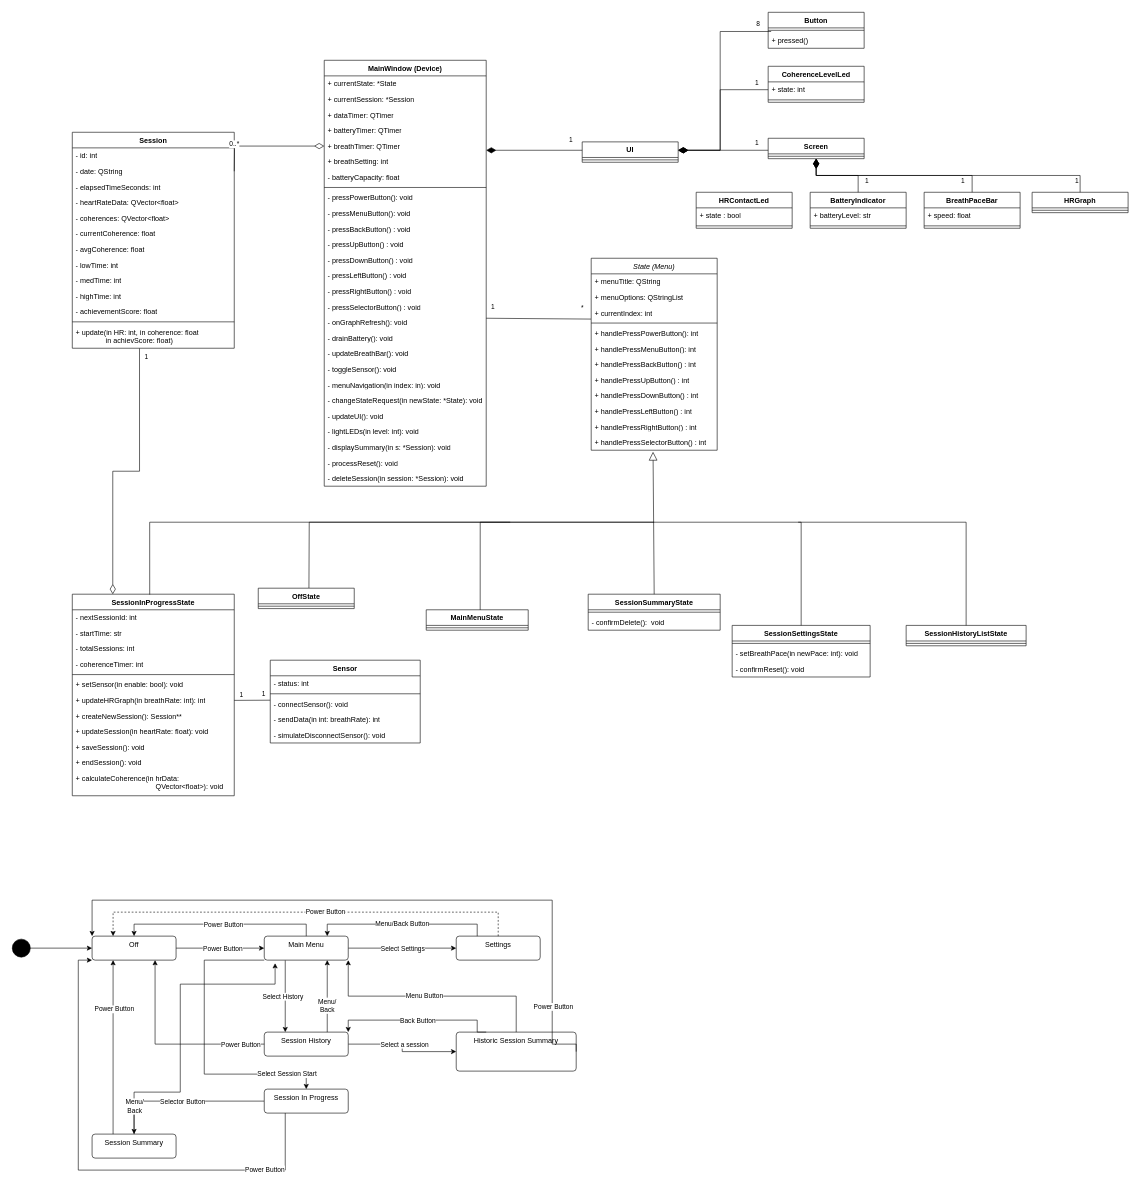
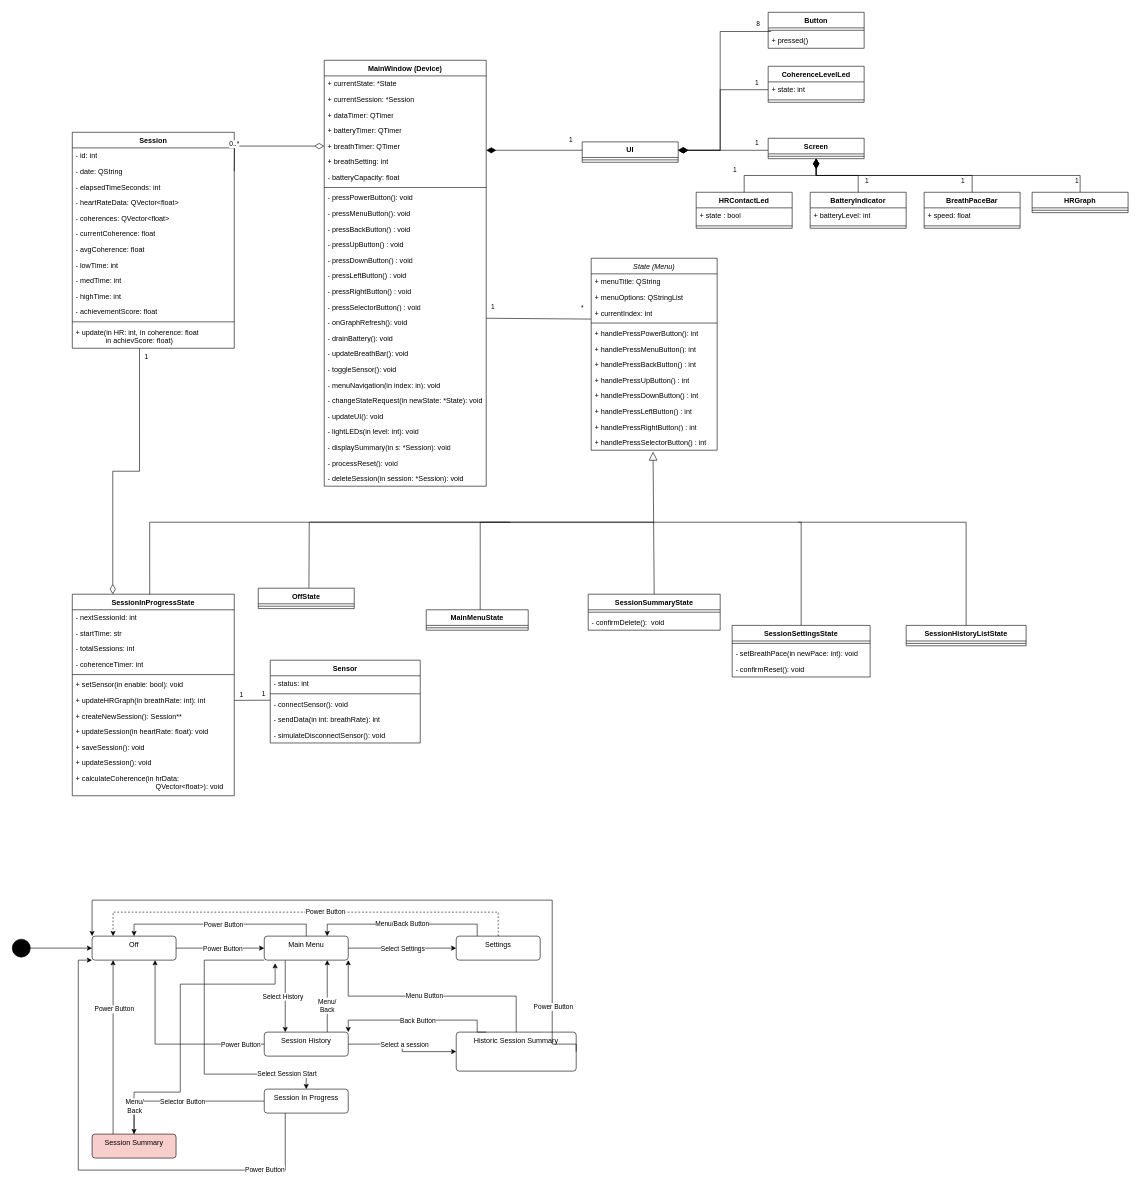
edge "HRContactLed" -> "Screen": added, label "1"
node "+ batteryLevel: str": label "+ batteryLevel: str" -> "+ batteryLevel: int"
node "+ endSession(): void": label "+ endSession(): void" -> "+ updateSession(): void"
node "Session Summary": fillcolor #ffffff -> #f8cecc
